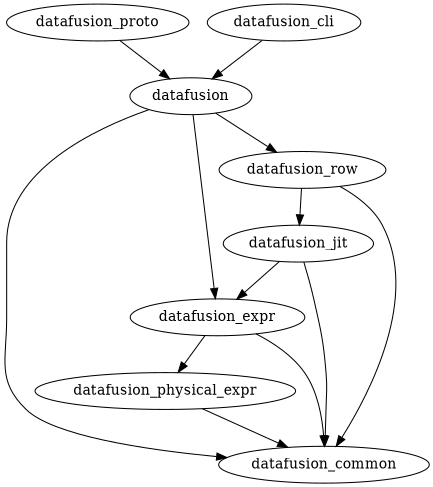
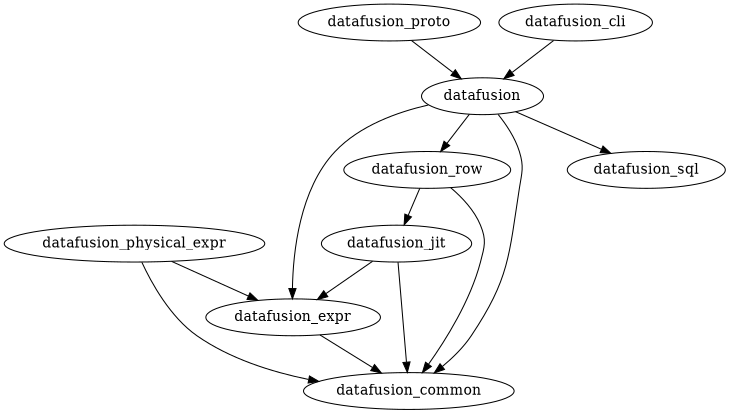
node "datafusion_sql": added
edge "datafusion_expr" -> "datafusion_physical_expr": reversed
